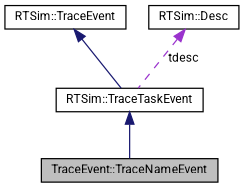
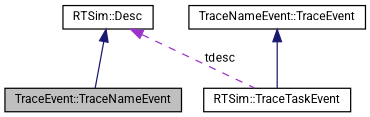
node "RTSim::TraceEvent": label "RTSim::TraceEvent" -> "TraceNameEvent::TraceEvent"
edge "TraceEvent::TraceNameEvent" -> "RTSim::TraceTaskEvent": now "TraceEvent::TraceNameEvent" -> "RTSim::Desc"
